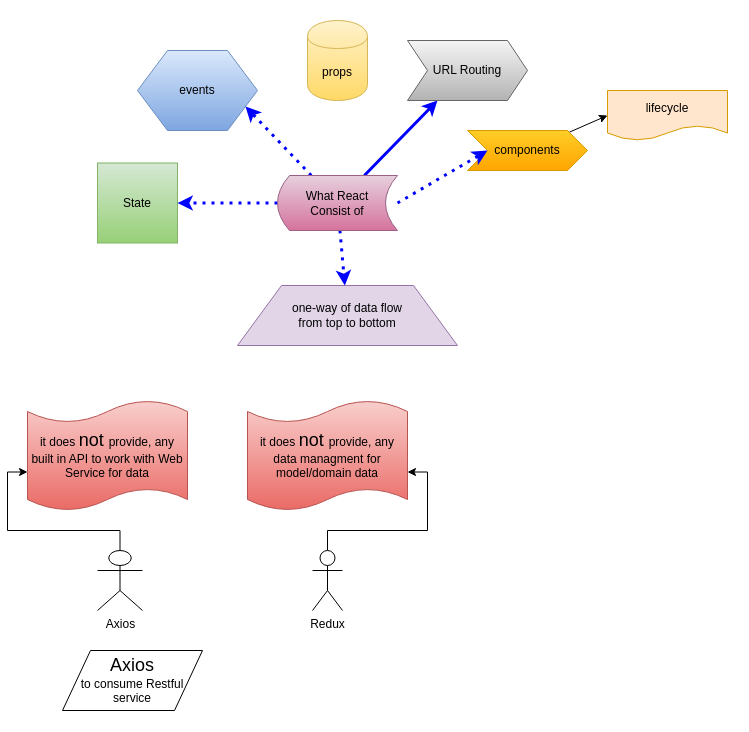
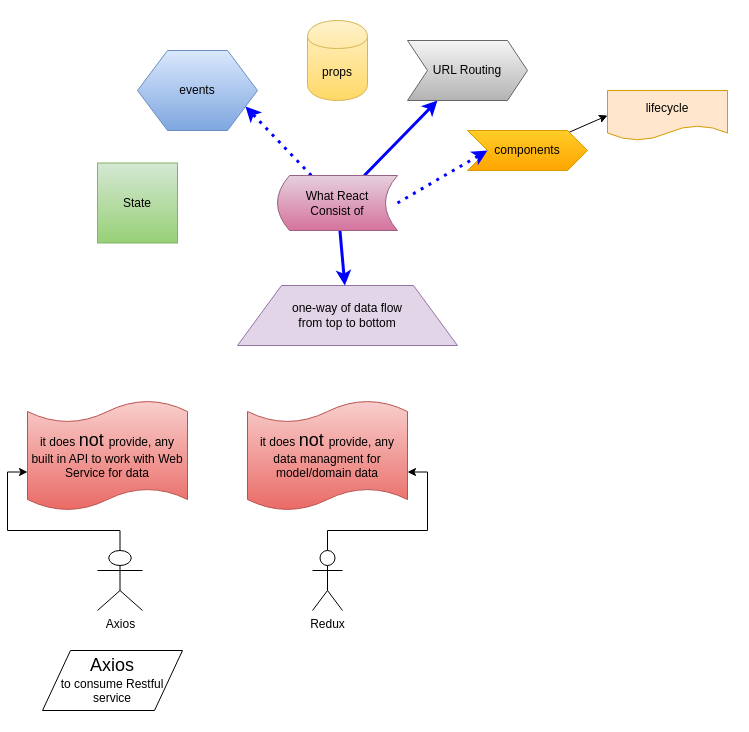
edge "What React Consist of" -> "State": removed
edge "What React Consist of" -> "one-way of data flow from top to bottom": style dashed -> solid
node "Axios to consume Restful service": moved (133, 681) -> (113, 681)
